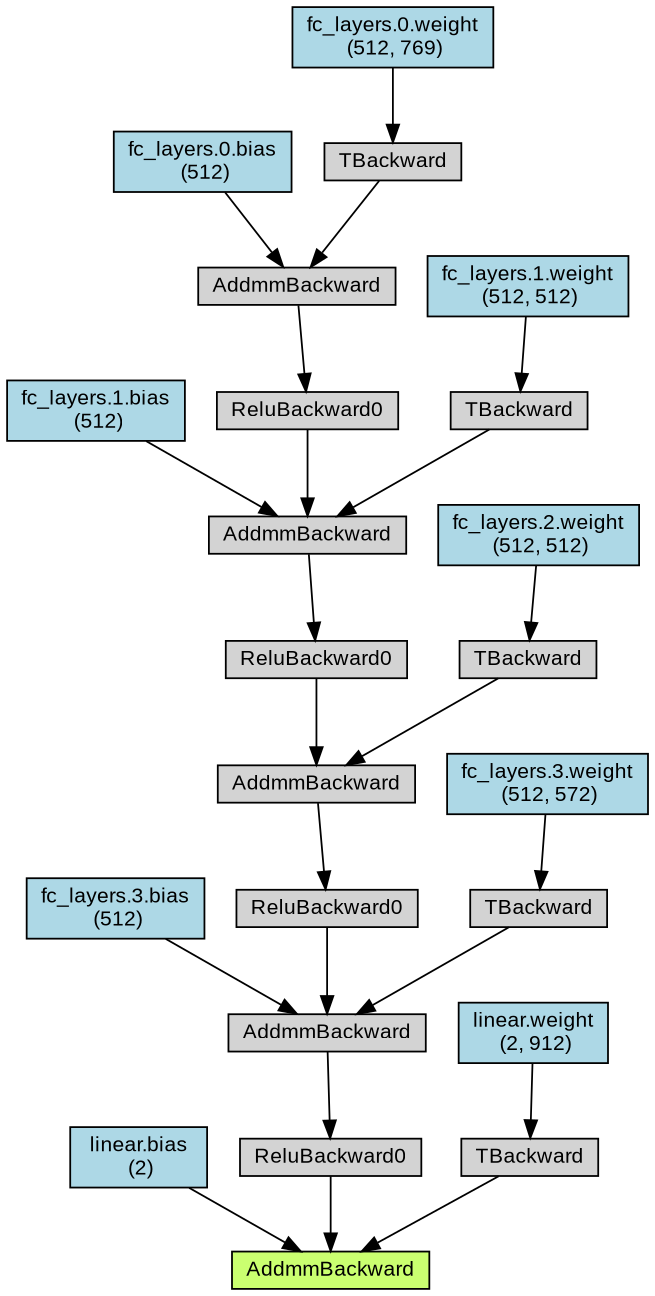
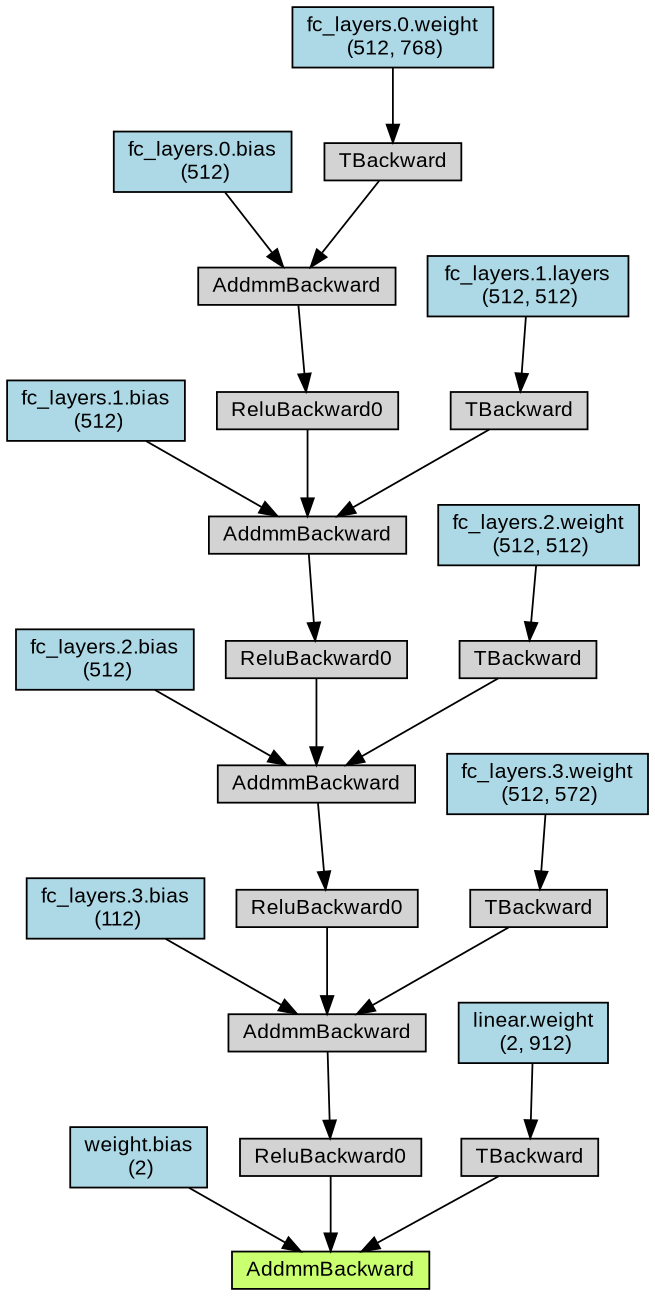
node "fc_layers.0.weight (512, 769)": label "fc_layers.0.weight (512, 769)" -> "fc_layers.0.weight (512, 768)"
node "fc_layers.1.weight (512, 512)": label "fc_layers.1.weight (512, 512)" -> "fc_layers.1.layers (512, 512)"
node "fc_layers.2.bias (512)": added
node "fc_layers.3.bias (512)": label "fc_layers.3.bias (512)" -> "fc_layers.3.bias (112)"
node "linear.bias (2)": label "linear.bias (2)" -> "weight.bias (2)"
